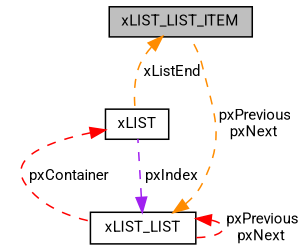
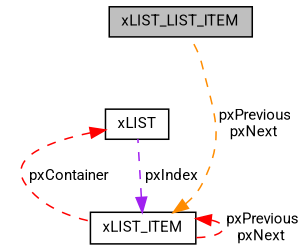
edge "xLIST" -> "xLIST_LIST_ITEM": removed, label "xListEnd"
node "xLIST_LIST": label "xLIST_LIST" -> "xLIST_ITEM"
